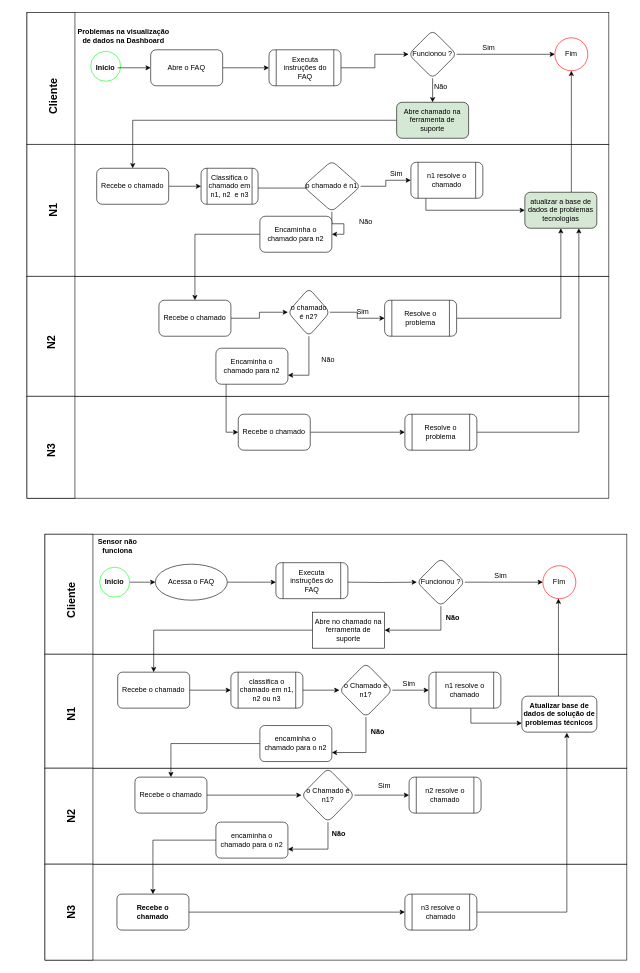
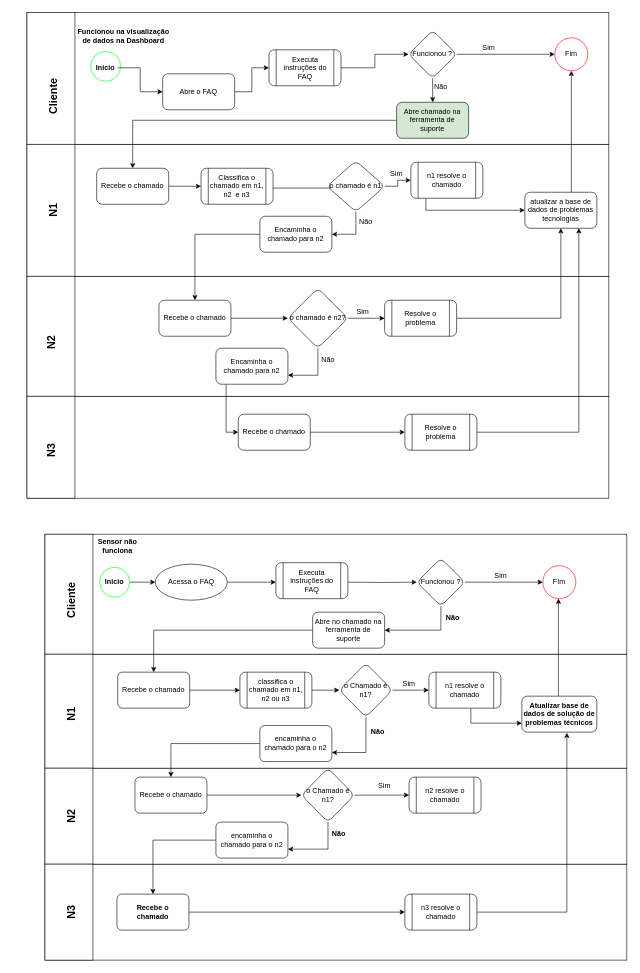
node "Problemas na visualização de dados na Dashboard": label "Problemas na visualização de dados na Dashboard" -> "Funcionou na visualização de dados na Dashboard"
node "Abre o FAQ": moved (186, 68) -> (198, 92)
node "Classifica o chamado em n1, n2 e n3": size 57x36 -> 72x36
node "o chamado é n1": moved (332, 186) -> (356, 186)
node "atualizar a base de dados de problemas tecnologias": fillcolor #d5e8d4 -> #ffffff
node "o chamado é n2?": size 42x48 -> 60x60
node "Abre no chamado na ferramenta de suporte": shape rectangle -> rounded rectangle
node "classifica o chamado em n1, n2 ou n3": moved (267, 690) -> (276, 690)
